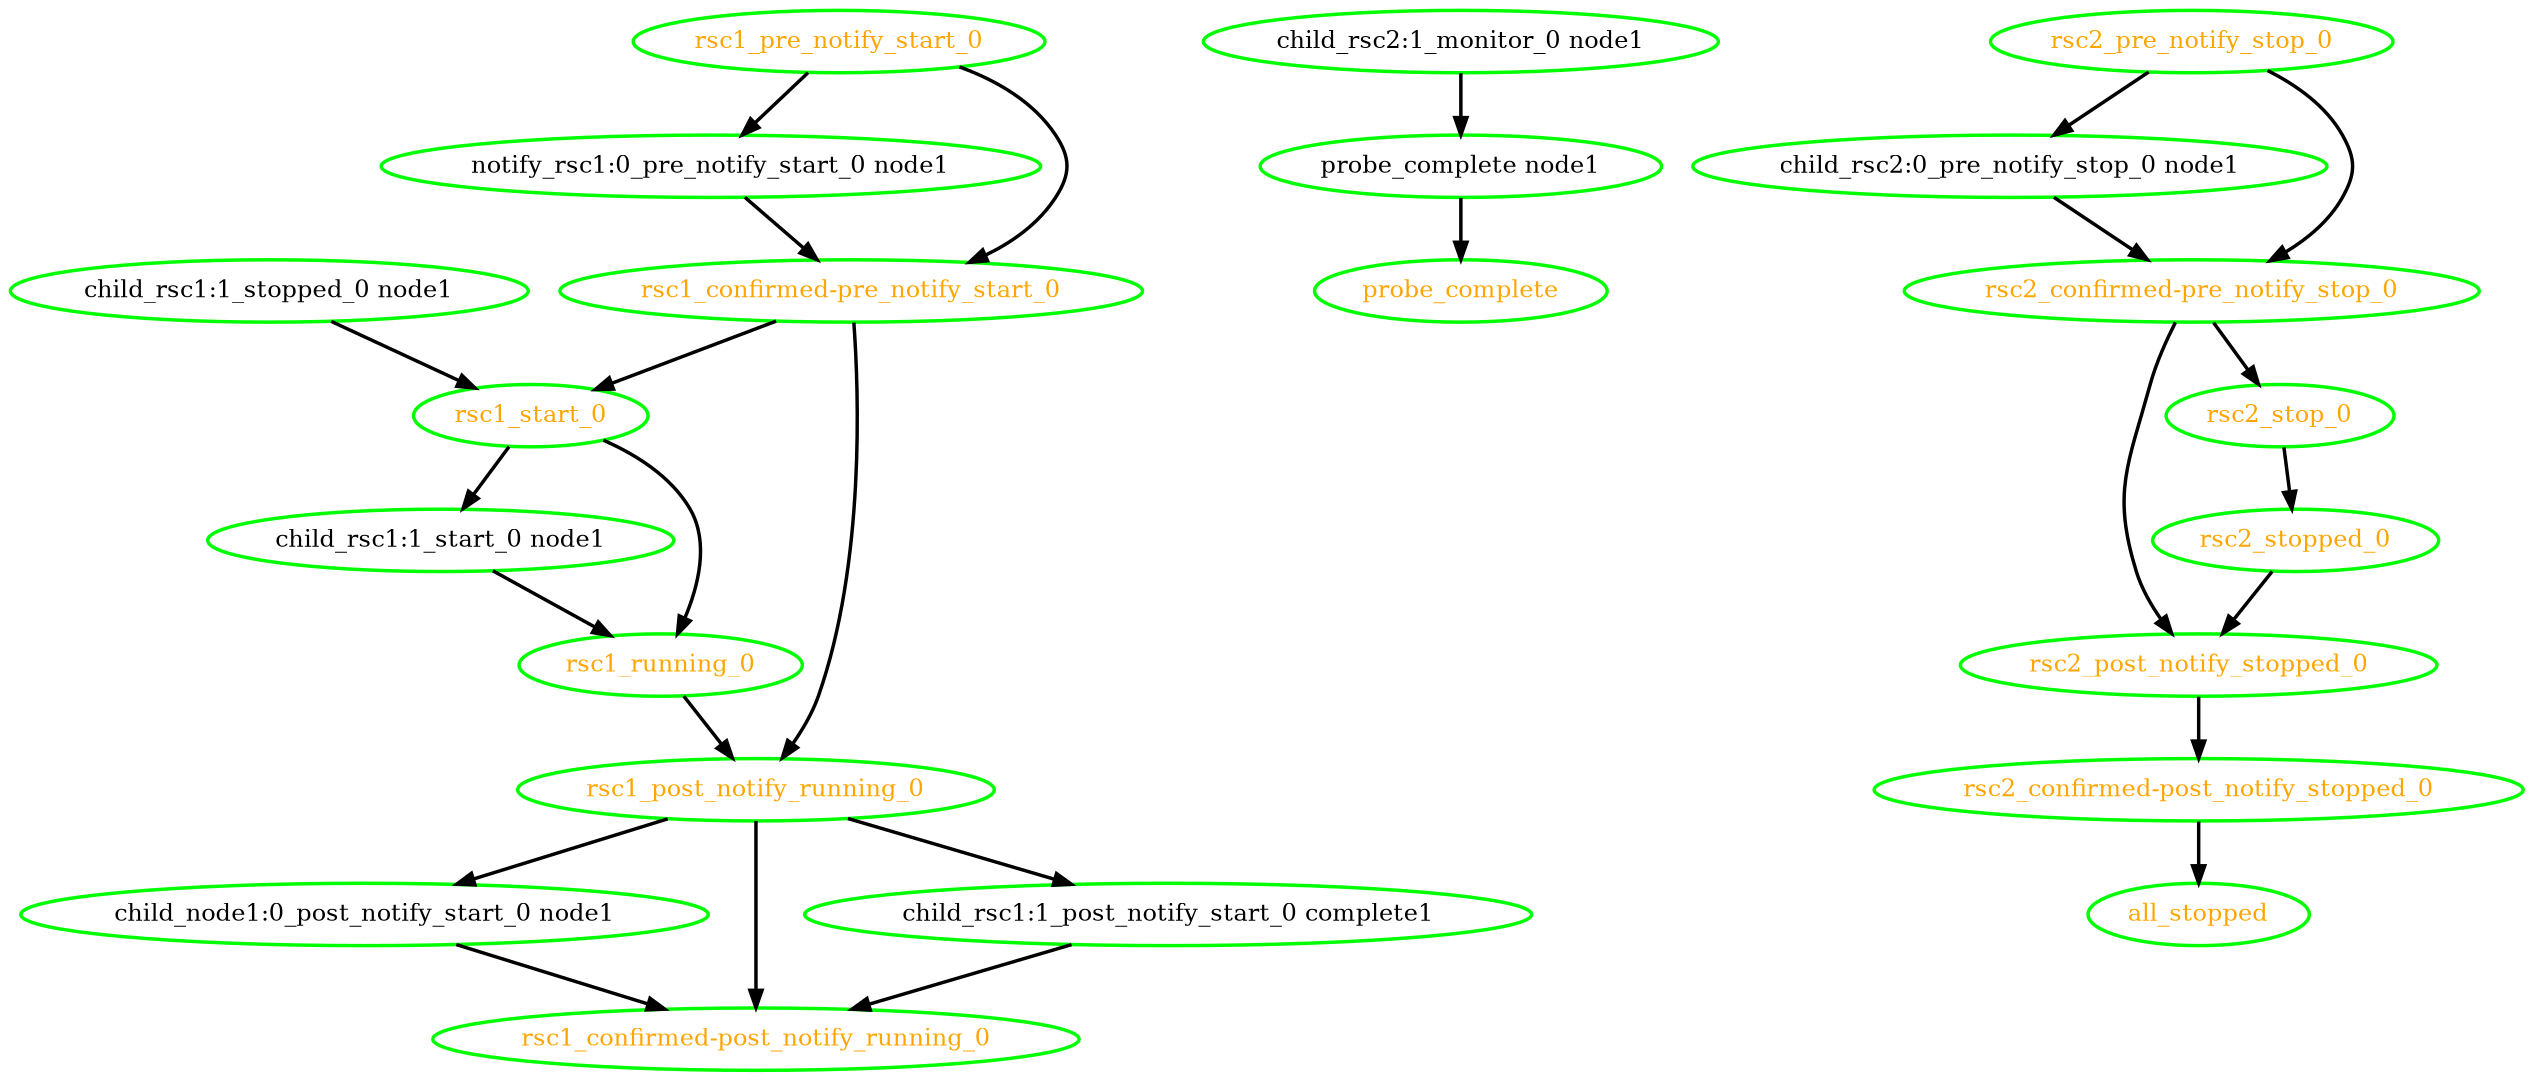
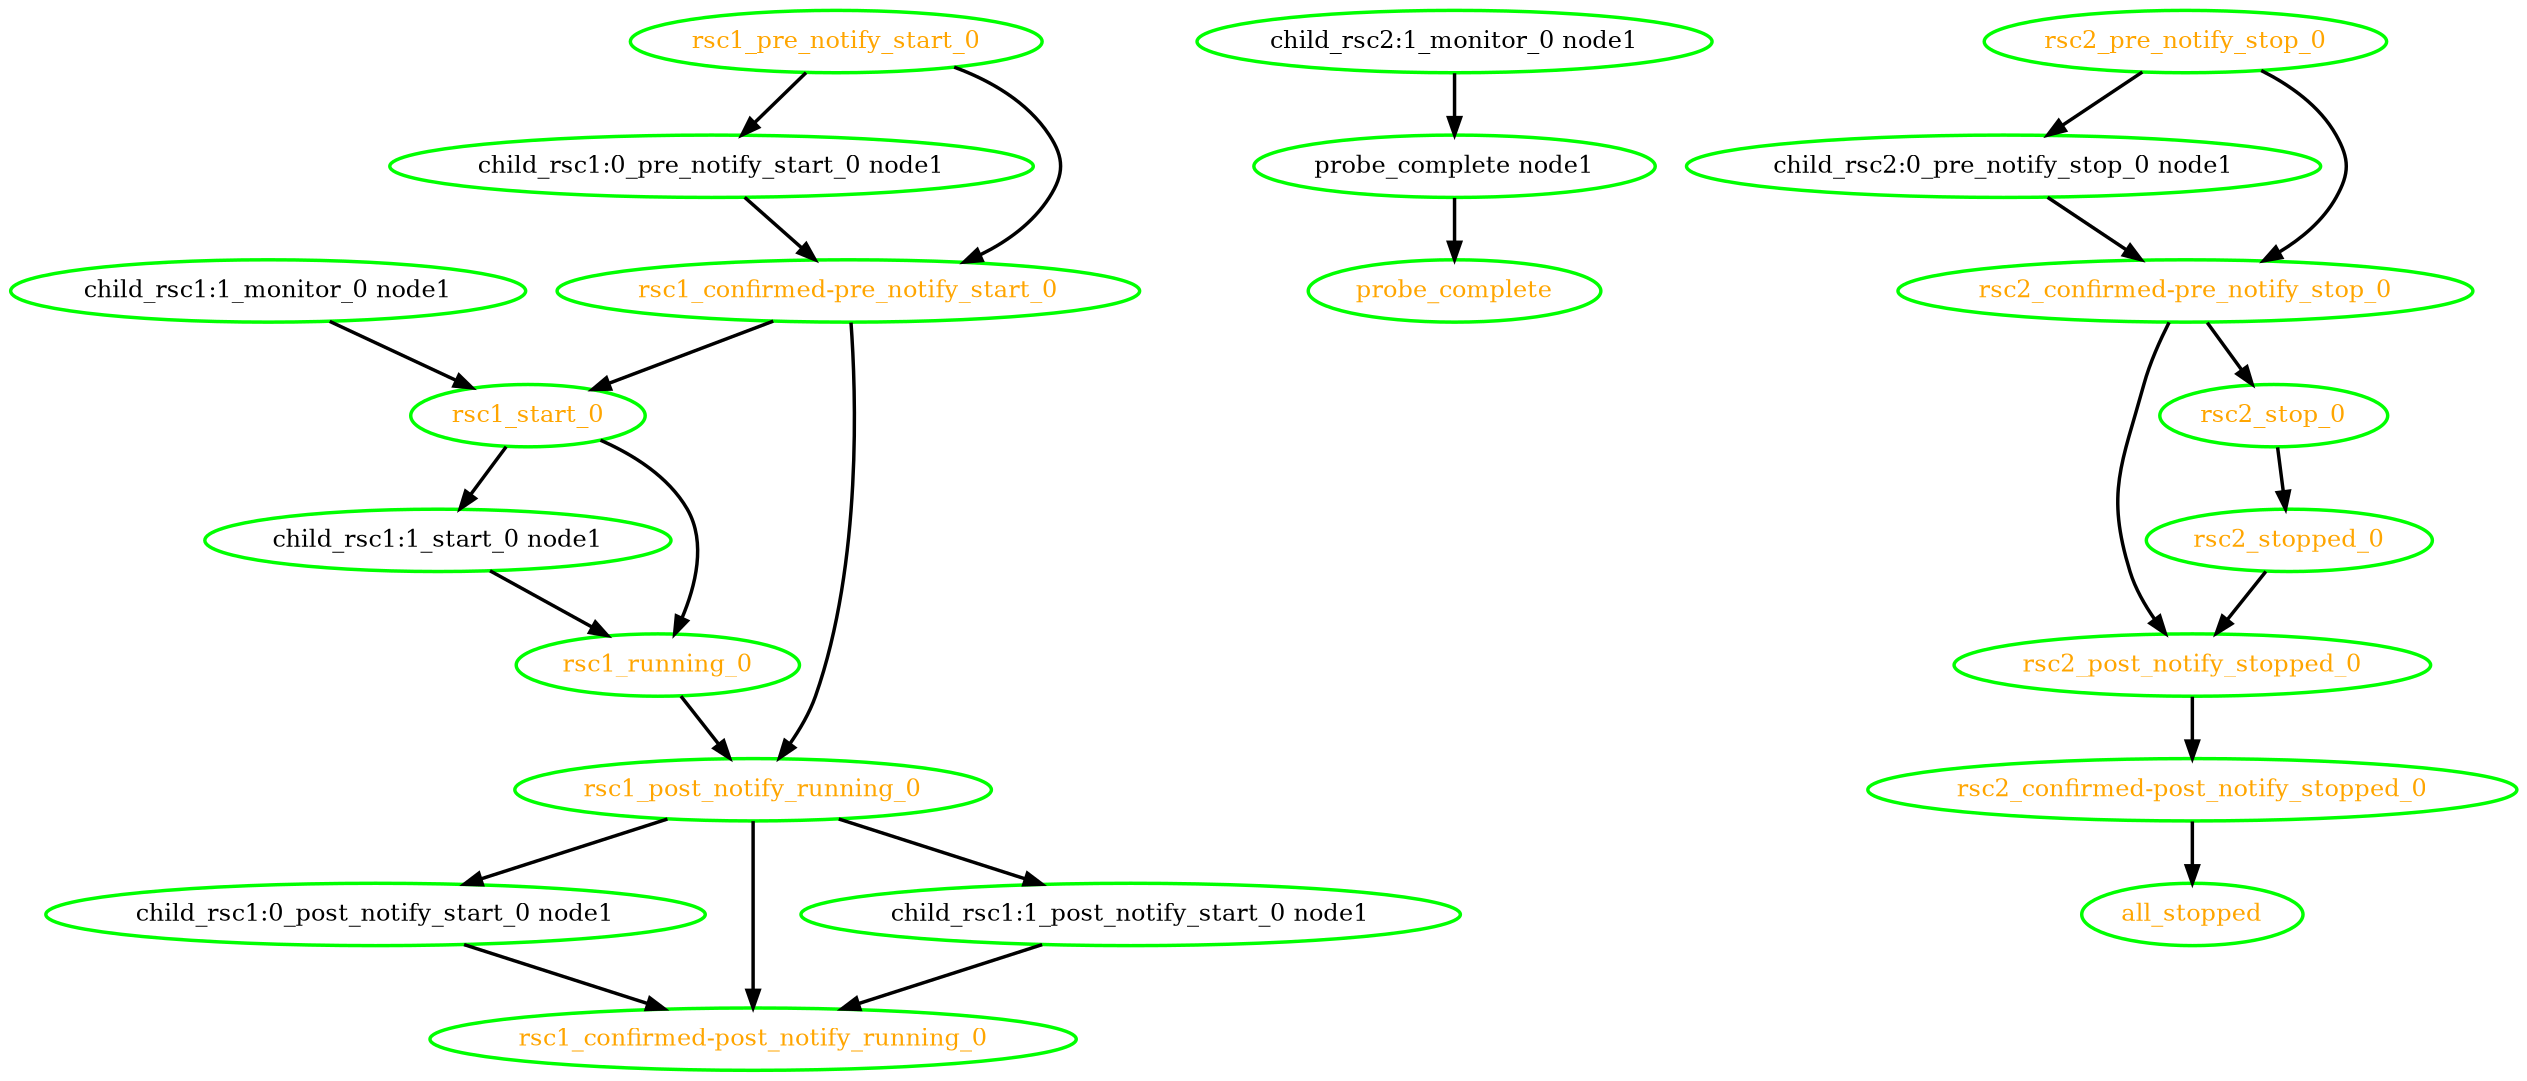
node "notify_rsc1:0_pre_notify_start_0 node1": label "notify_rsc1:0_pre_notify_start_0 node1" -> "child_rsc1:0_pre_notify_start_0 node1"
node "child_rsc1:1_stopped_0 node1": label "child_rsc1:1_stopped_0 node1" -> "child_rsc1:1_monitor_0 node1"
node "child_node1:0_post_notify_start_0 node1": label "child_node1:0_post_notify_start_0 node1" -> "child_rsc1:0_post_notify_start_0 node1"
node "child_rsc1:1_post_notify_start_0 complete1": label "child_rsc1:1_post_notify_start_0 complete1" -> "child_rsc1:1_post_notify_start_0 node1"
